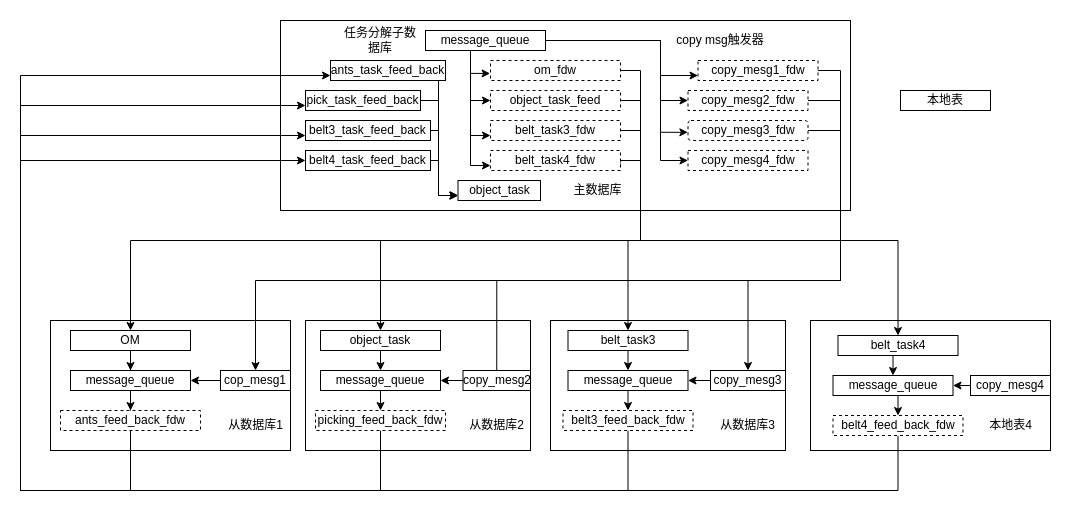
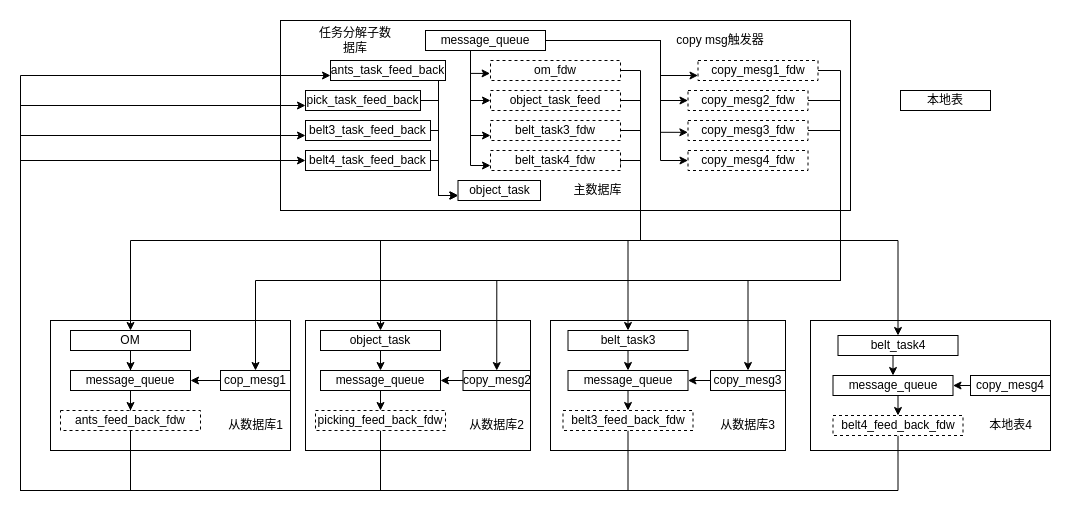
node "任务分解子数据库": moved (381, 41) -> (356, 41)
node "copy_mesg3_fdw": shape rounded rectangle -> rectangle
edge "copy_mesg2_fdw" -- "copy_mesg2": arrowhead none -> classic
